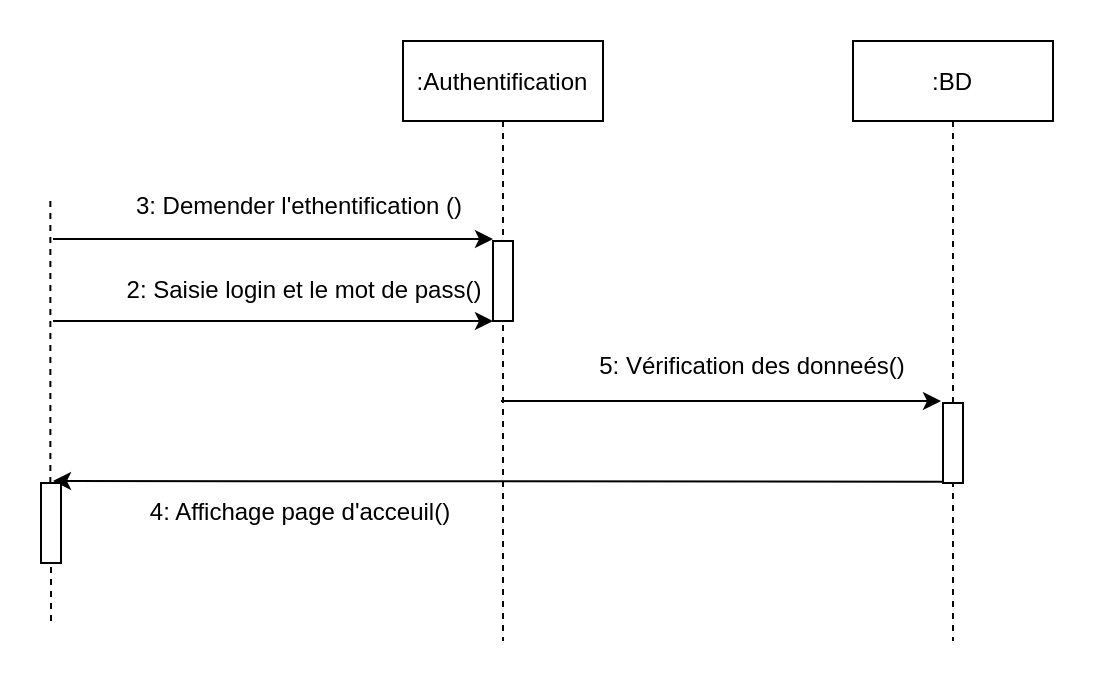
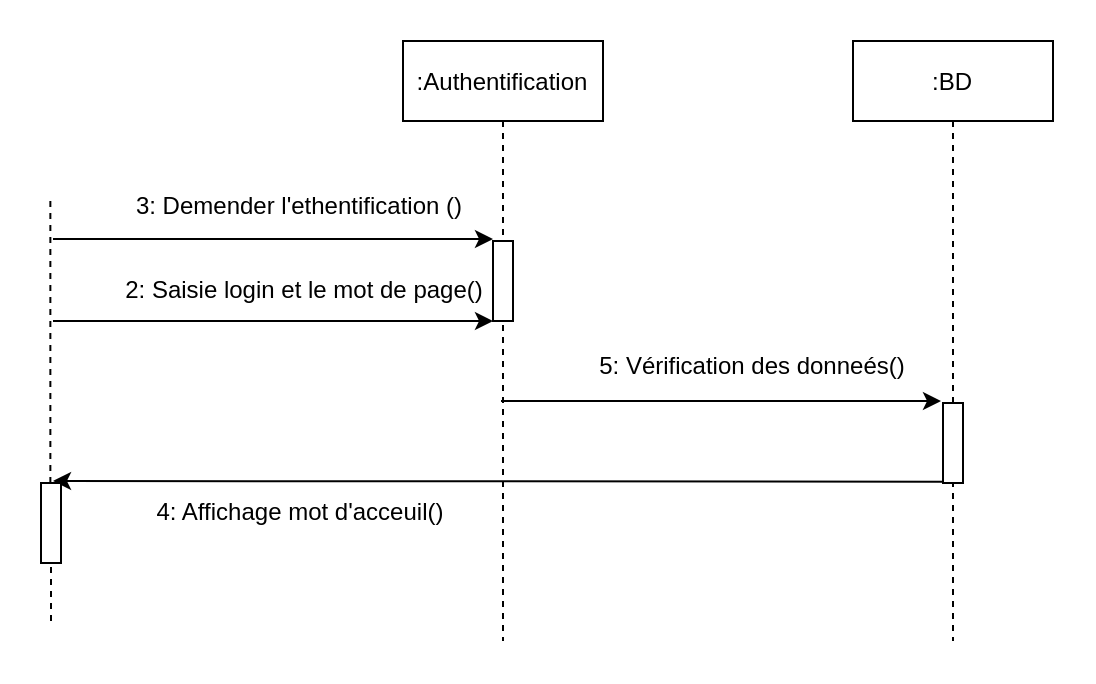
node "2: Saisie login et le mot de pass()": label "2: Saisie login et le mot de pass()" -> "2: Saisie login et le mot de page()"
node "4: Affichage page d'acceuil()": label "4: Affichage page d'acceuil()" -> "4: Affichage mot d'acceuil()"
